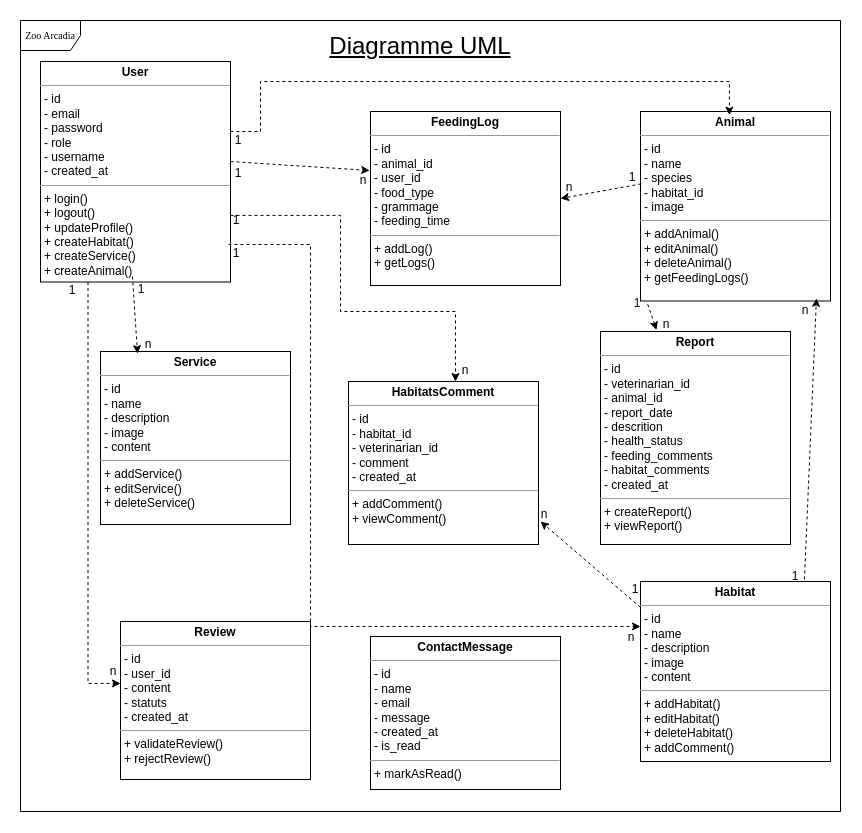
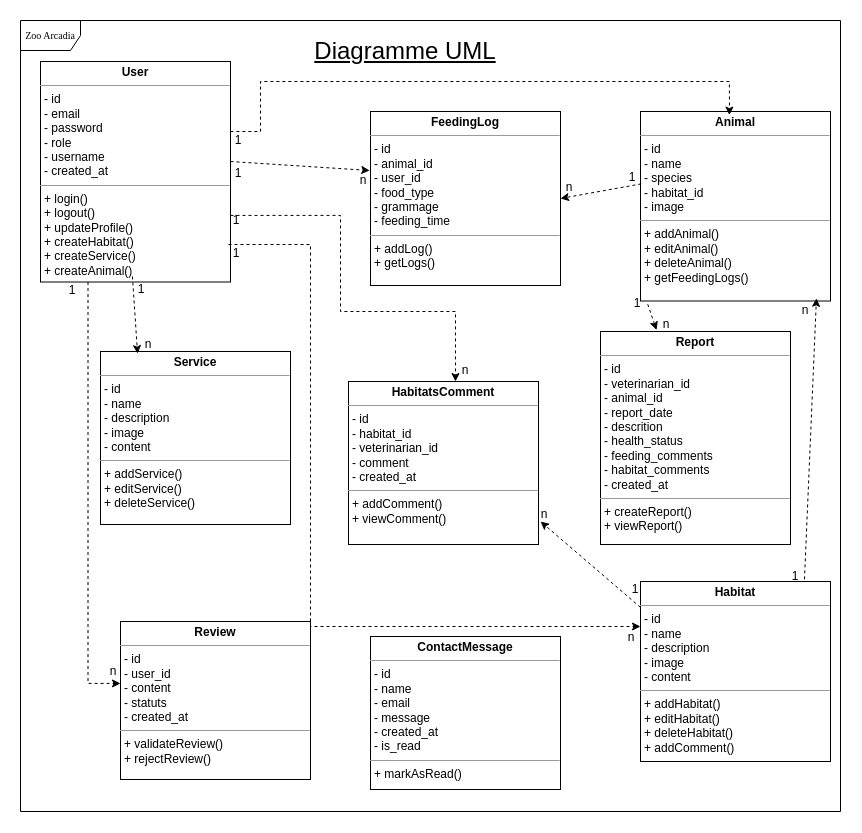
node "Diagramme UML": moved (421, 47) -> (406, 52)
